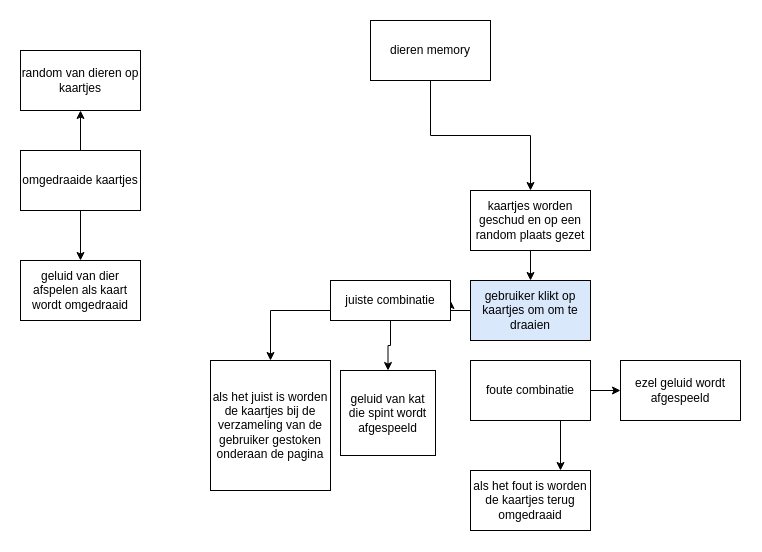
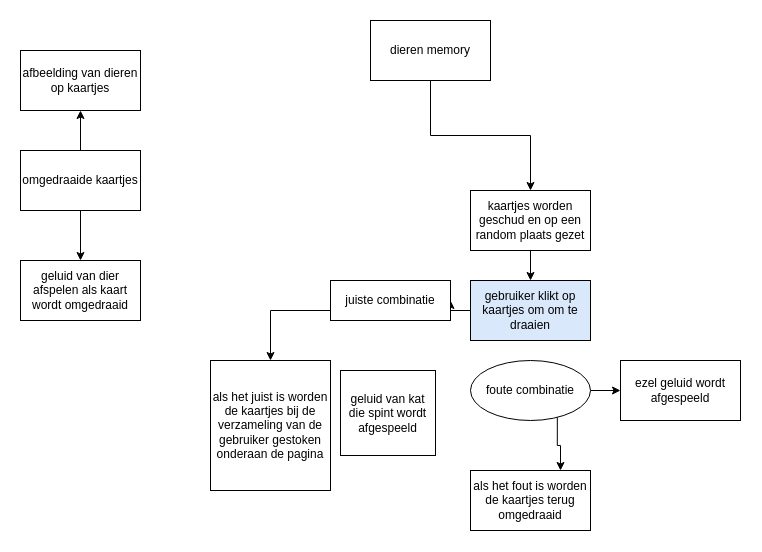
node "random van dieren op kaartjes": label "random van dieren op kaartjes" -> "afbeelding van dieren op kaartjes"
edge "juiste combinatie" -> "geluid van kat die spint wordt afgespeeld": removed
node "foute combinatie": shape rectangle -> ellipse
